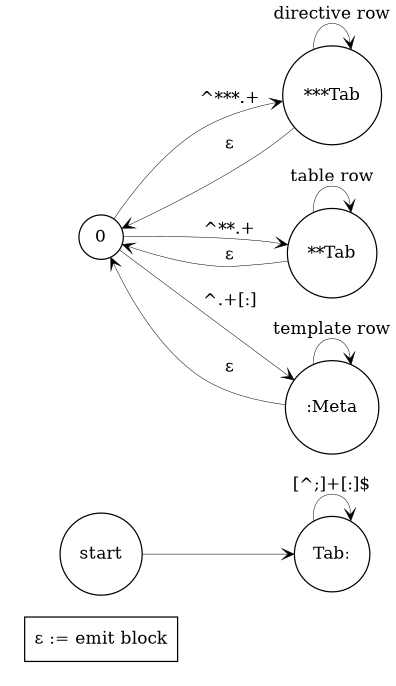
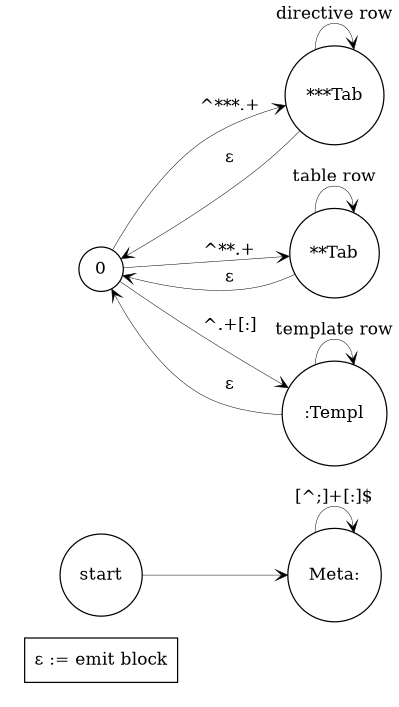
node ":Meta": label ":Meta" -> ":Templ"
node "Tab:": label "Tab:" -> "Meta:"
